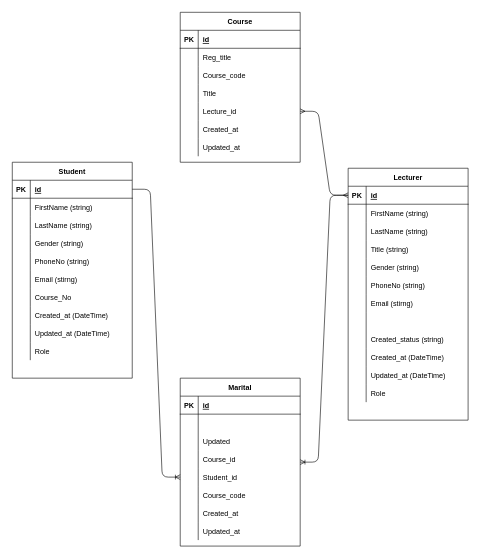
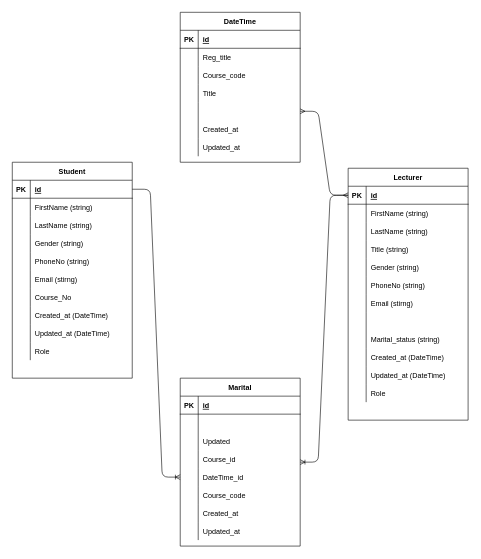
node "Course": label "Course" -> "DateTime"
node "Lecture_id": removed
node "Created_status (string)": label "Created_status (string)" -> "Marital_status (string)"
node "Student_id": label "Student_id" -> "DateTime_id"
